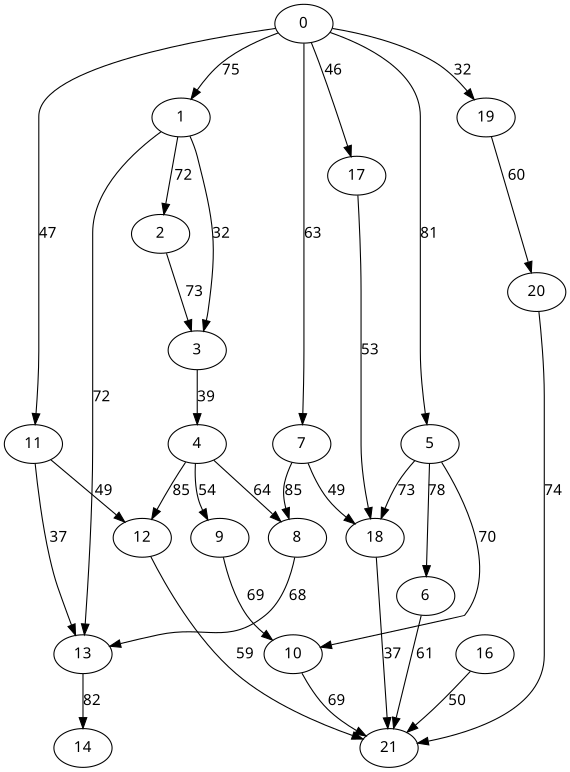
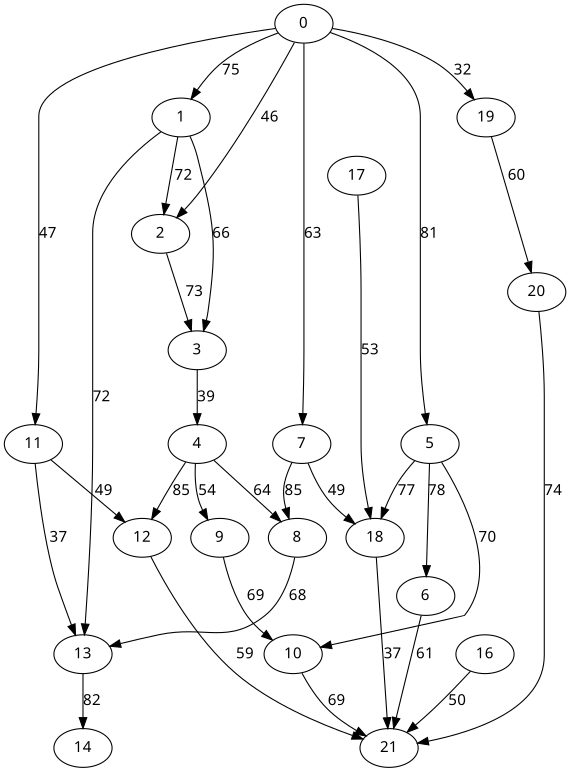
edge "0" -> "17": now "0" -> "2"
edge "1" -> "3": label "32" -> "66"
edge "5" -> "18": label "73" -> "77"
